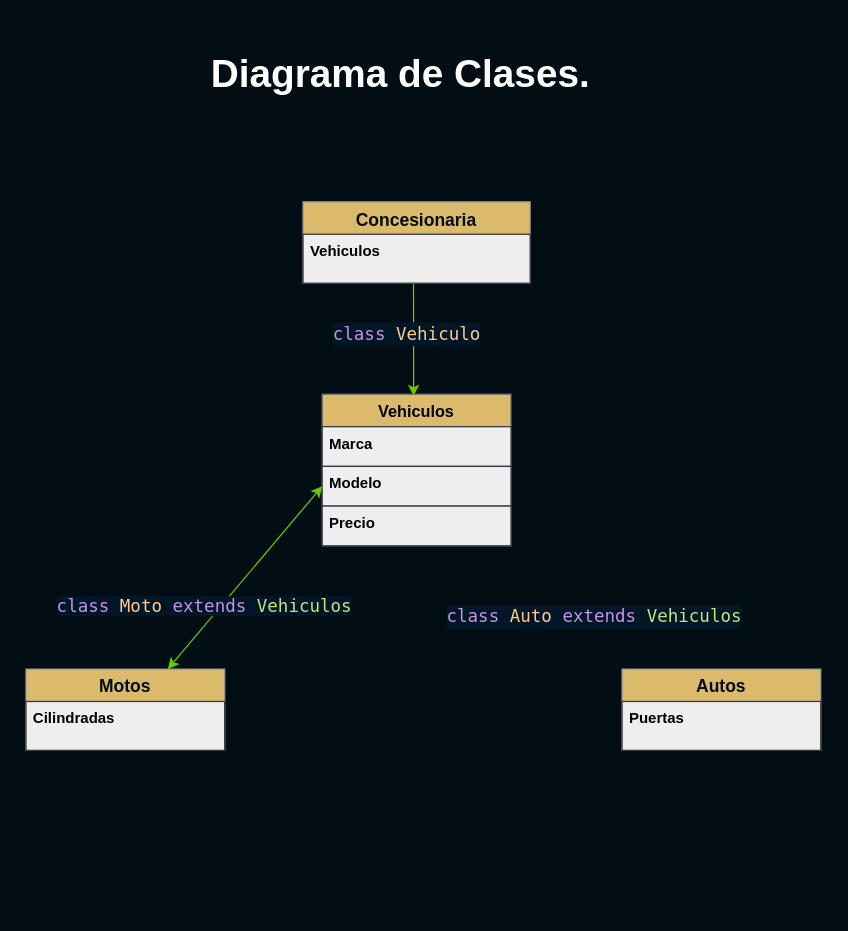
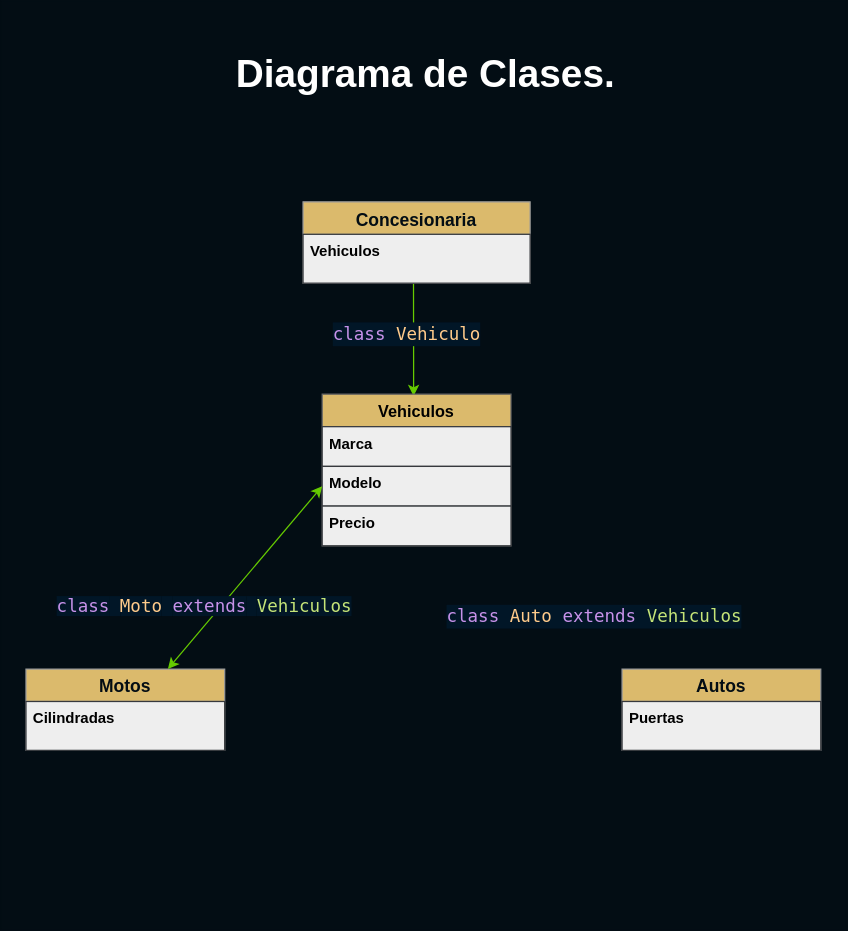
node "Diagrama de Clases.": moved (401, 74) -> (426, 74)
